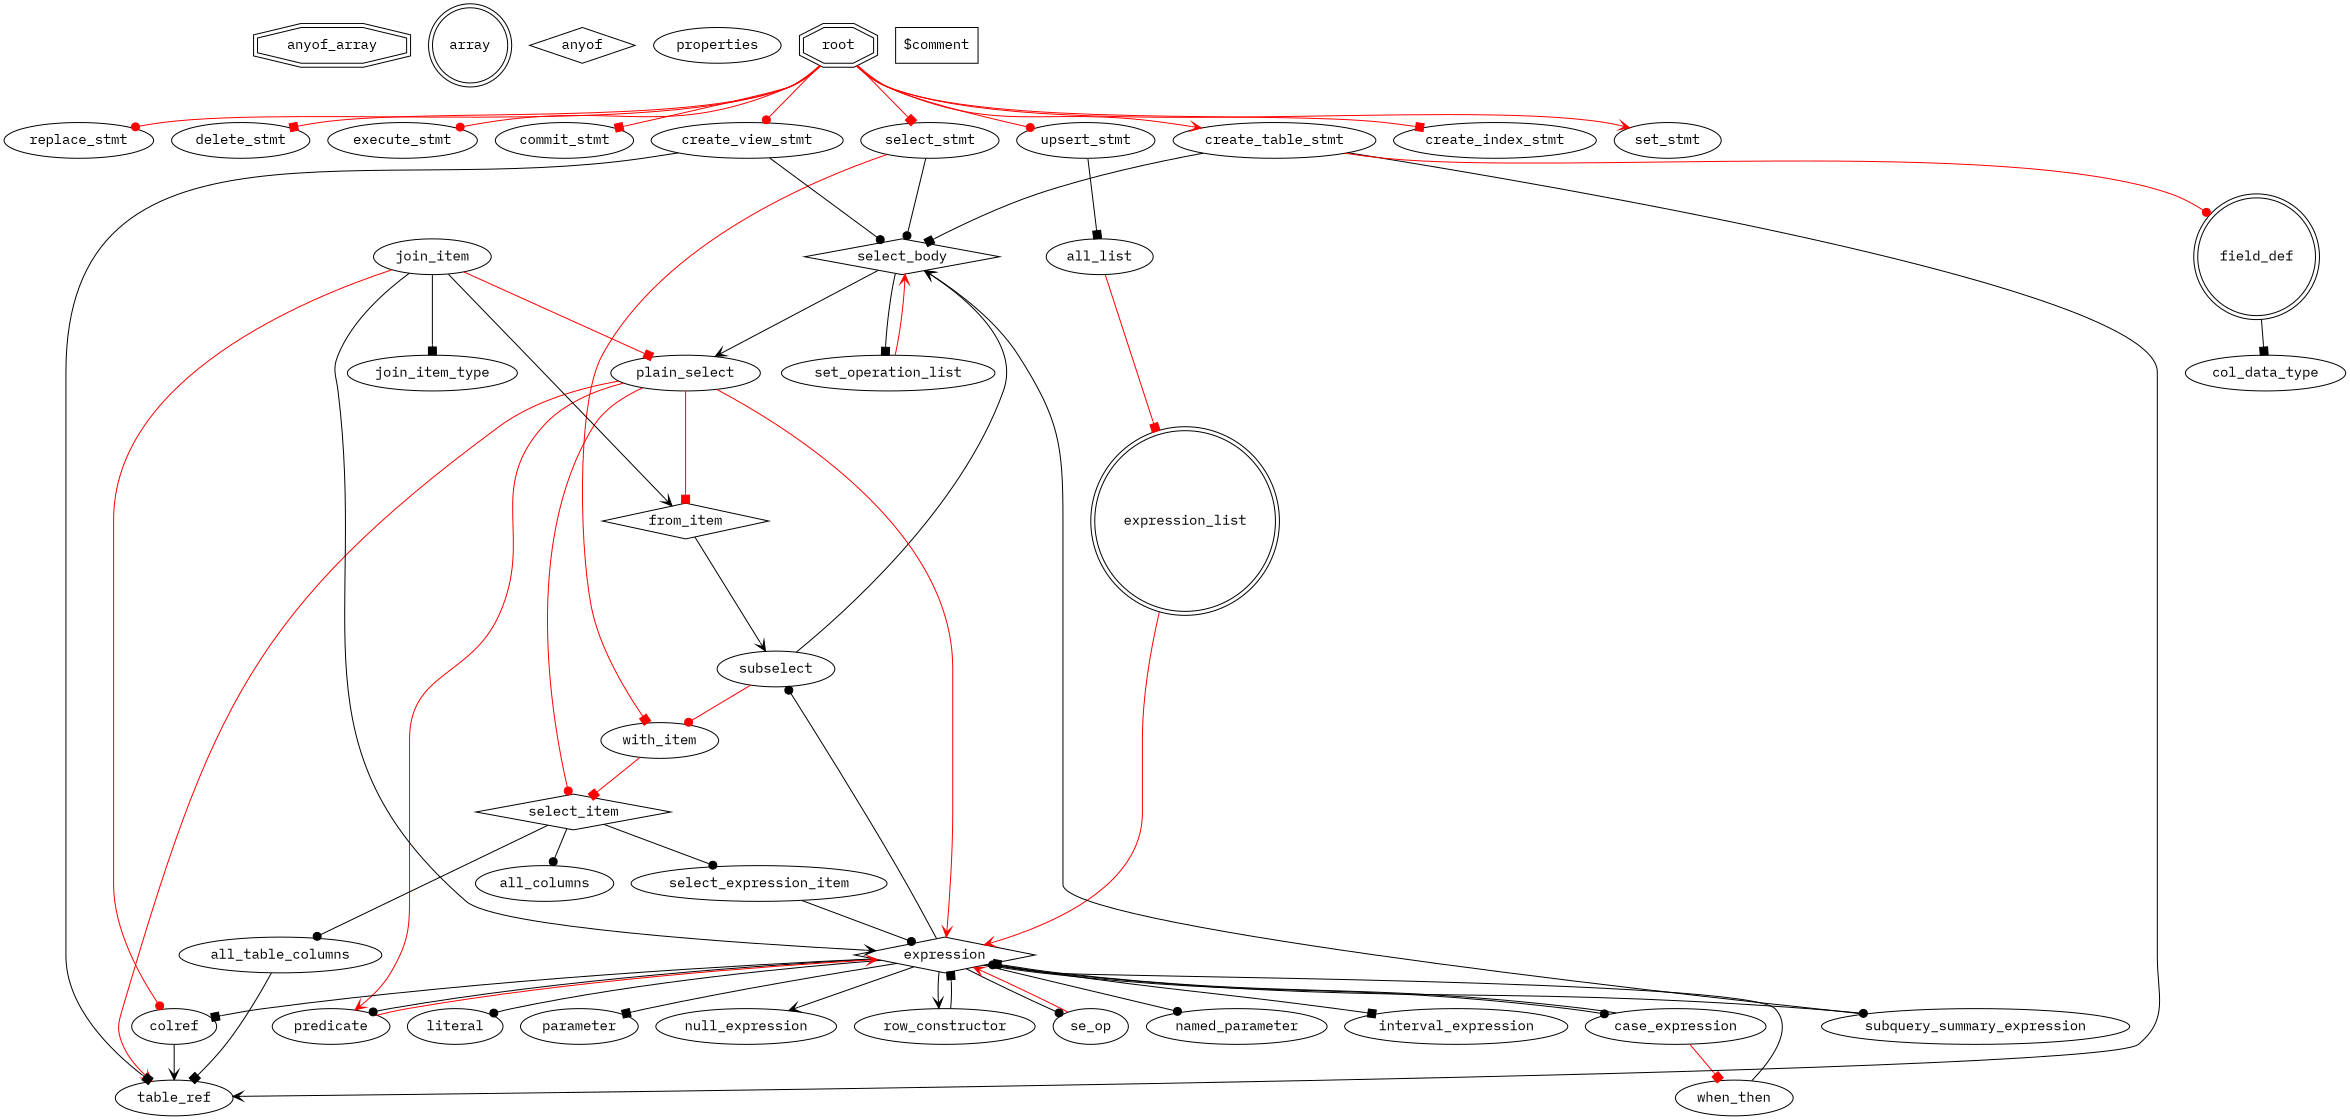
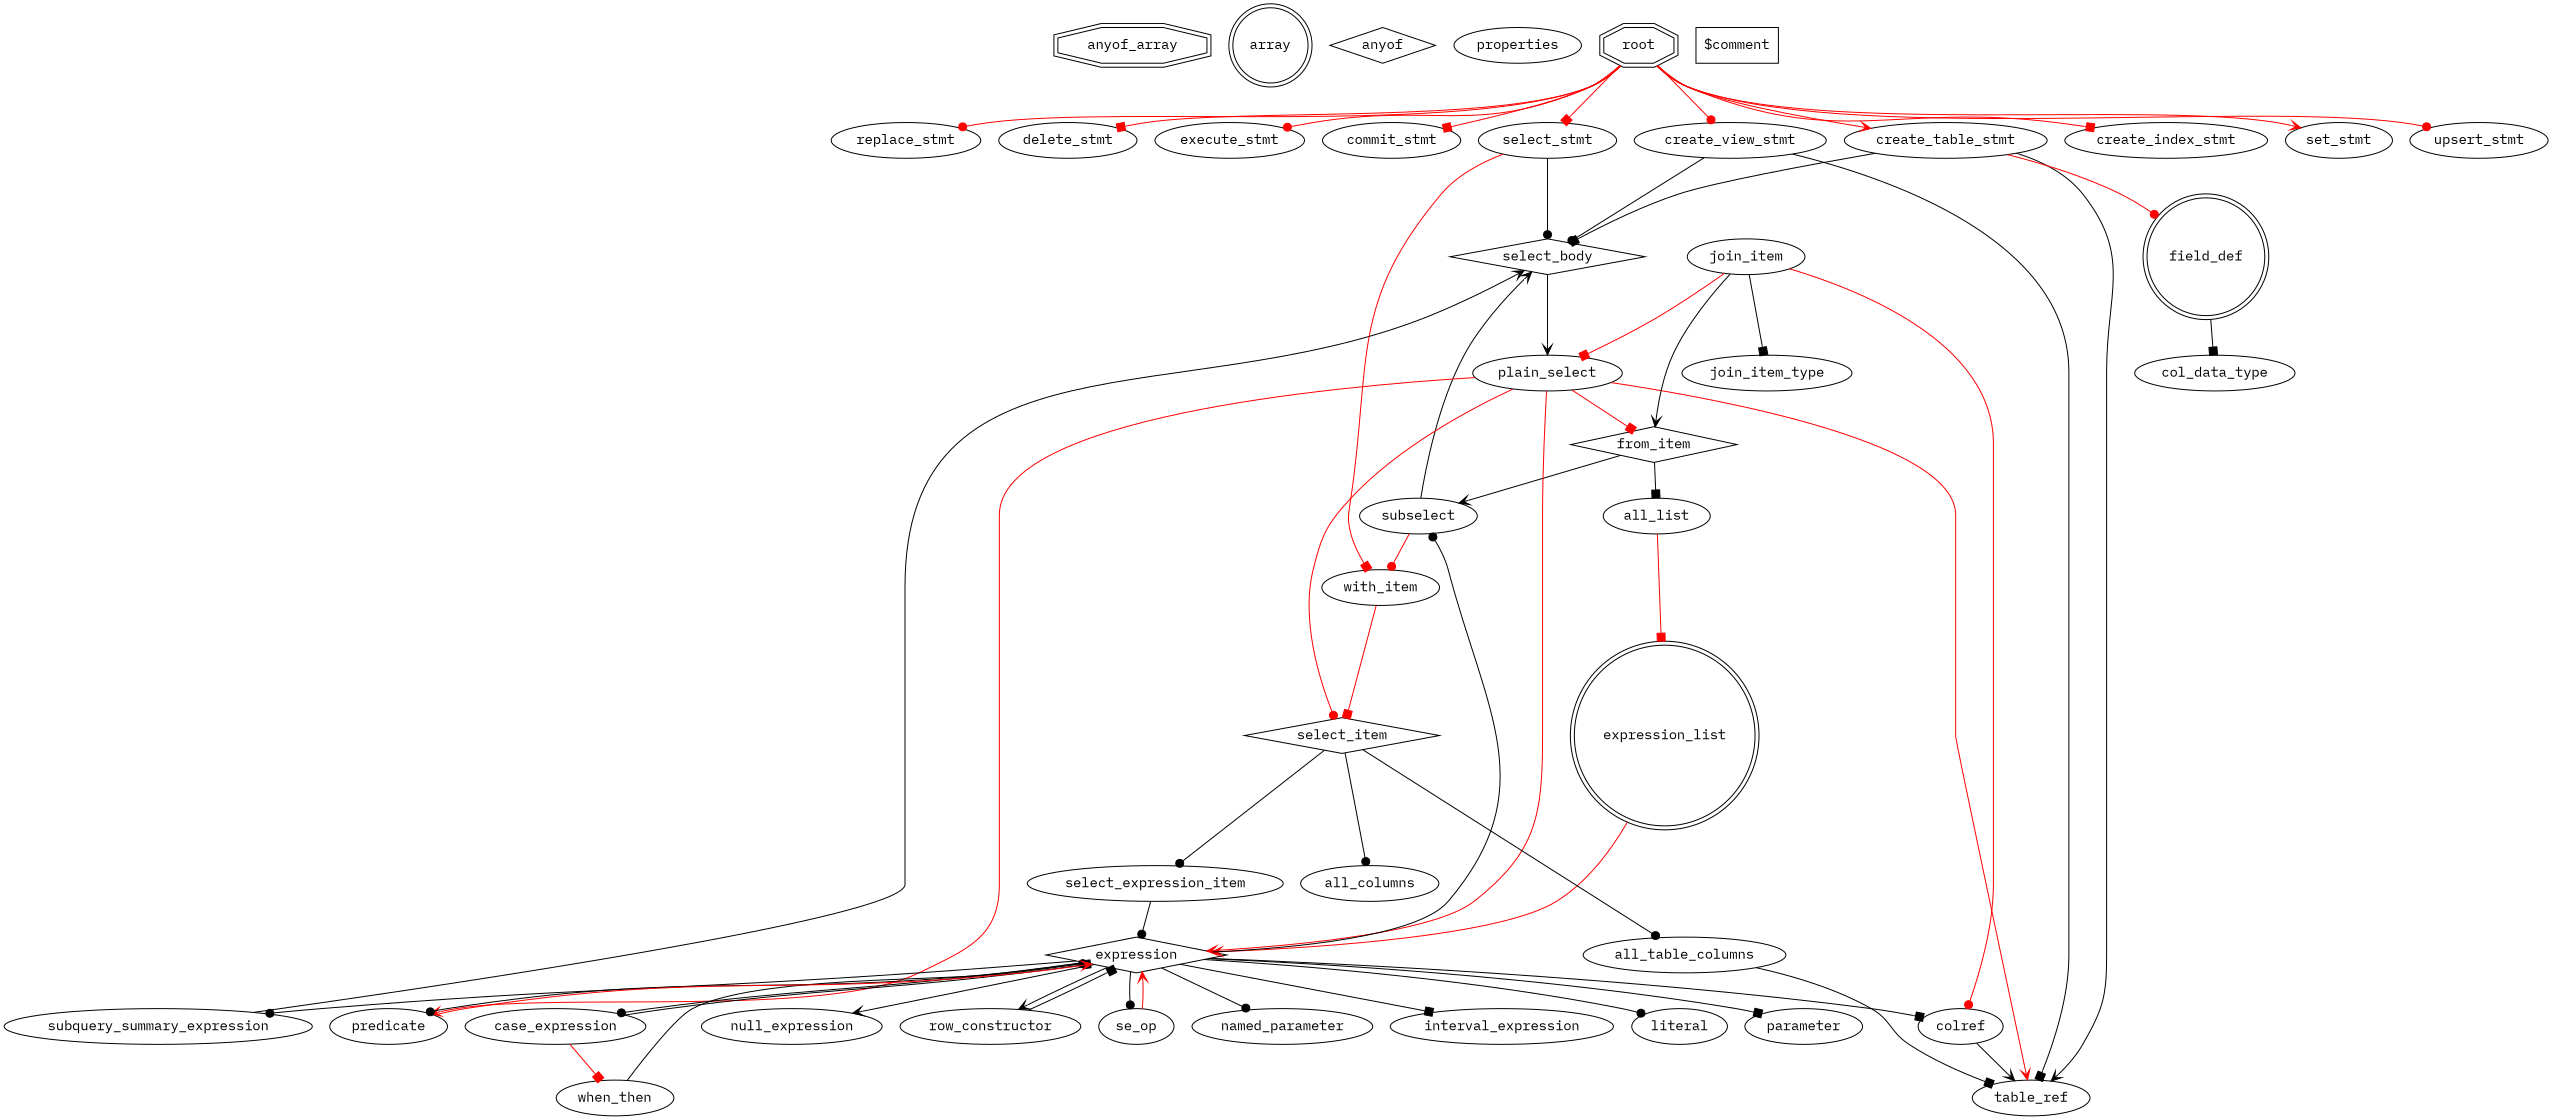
edge "upsert_stmt" -> "all_list": now "from_item" -> "all_list"
node "set_operation_list": removed
edge "join_item" -> "expression": removed
